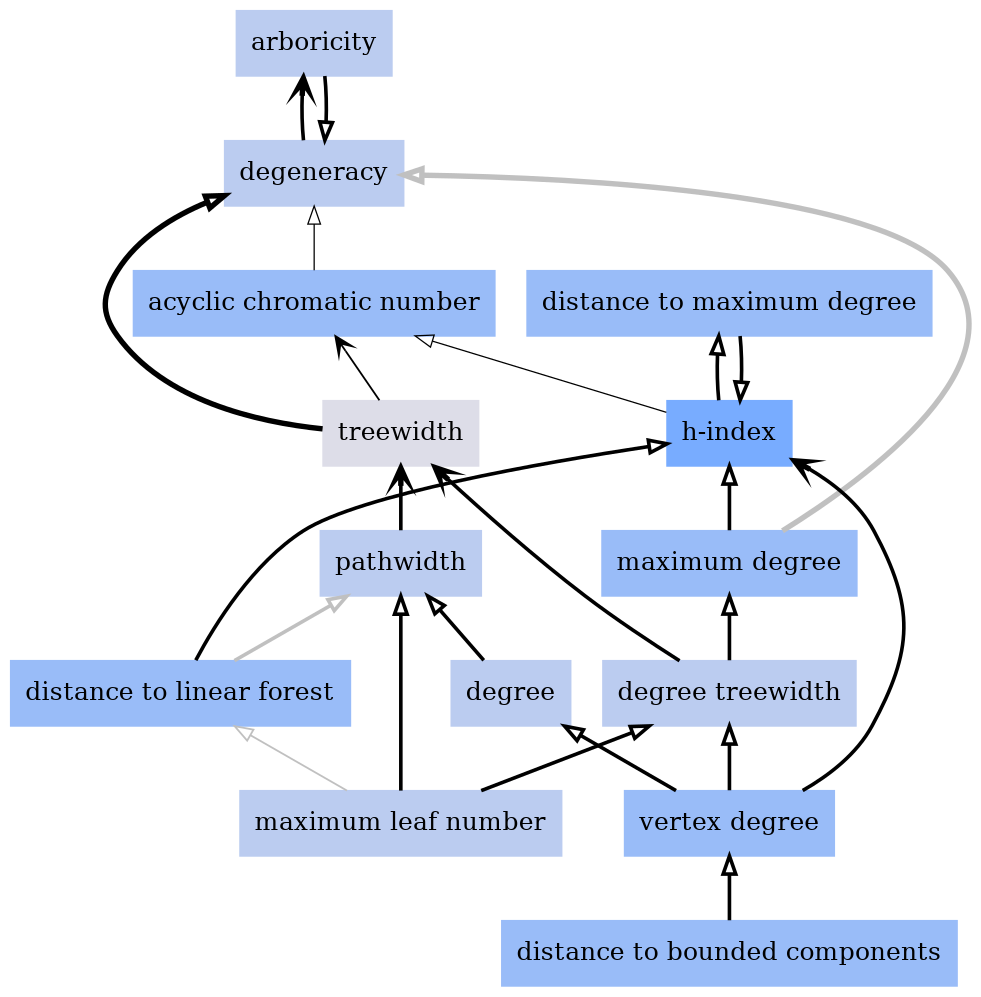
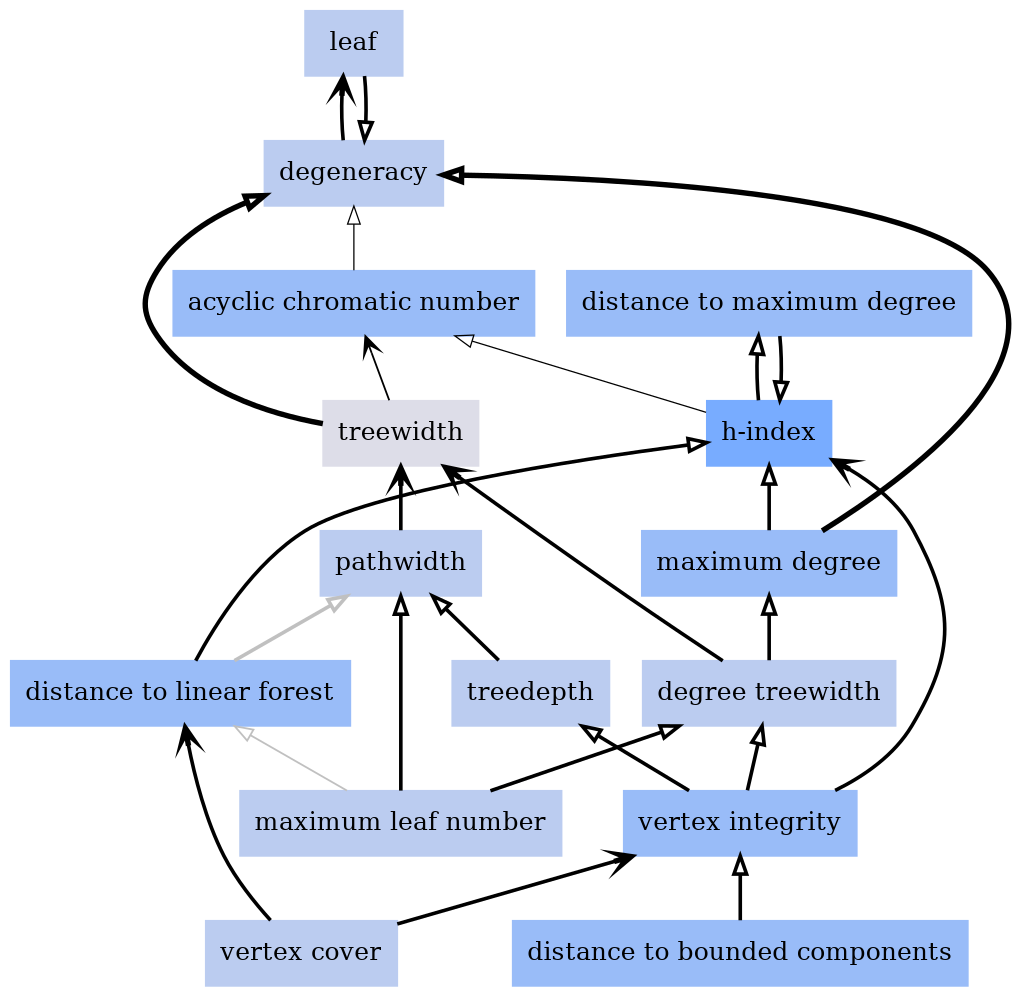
node "arboricity": label "arboricity" -> "leaf"
edge "maximum degree" -> "degeneracy": color gray -> black
node "degree": label "degree" -> "treedepth"
node "vertex degree": label "vertex degree" -> "vertex integrity"
node "vertex cover": added
